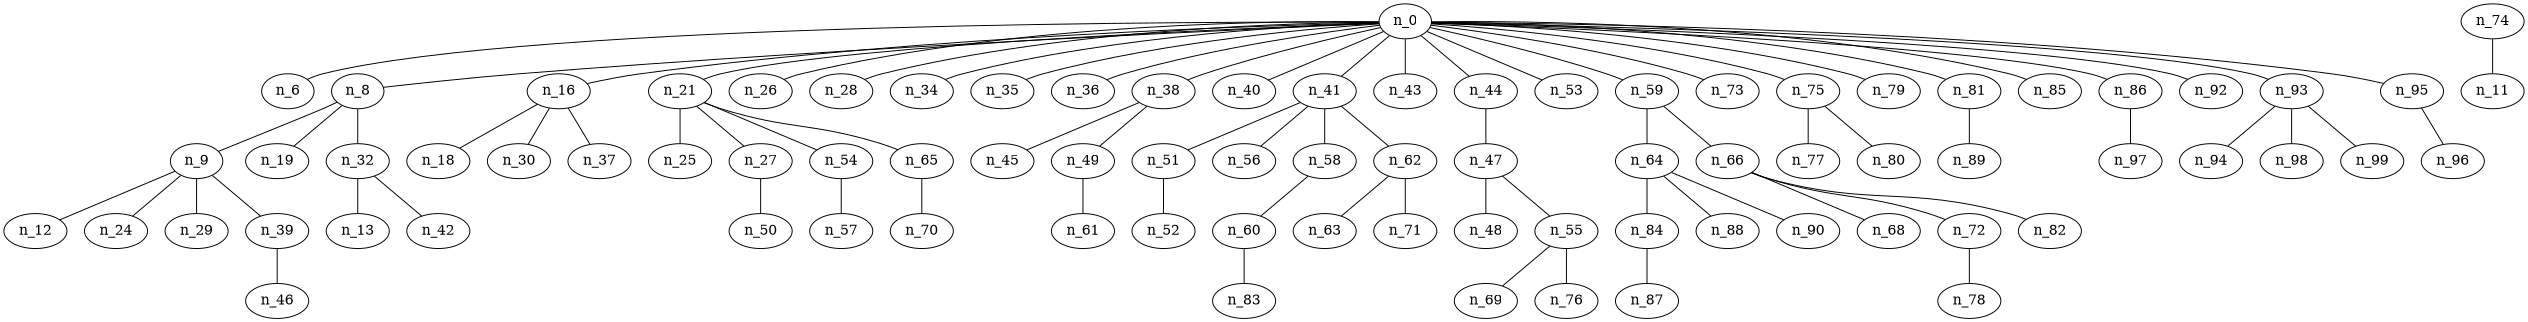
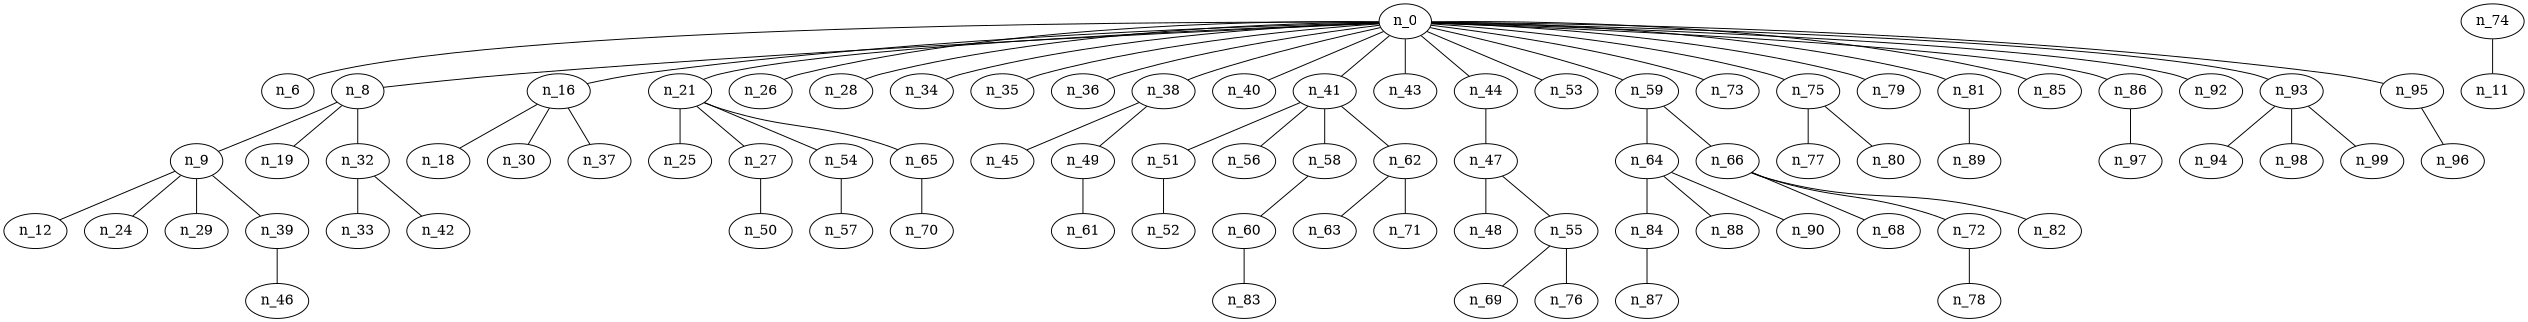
node "n_13": label "n_13" -> "n_33"
